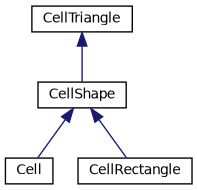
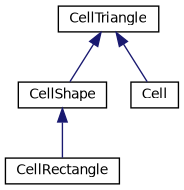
edge "Cell" -> "CellShape": now "Cell" -> "CellTriangle"
